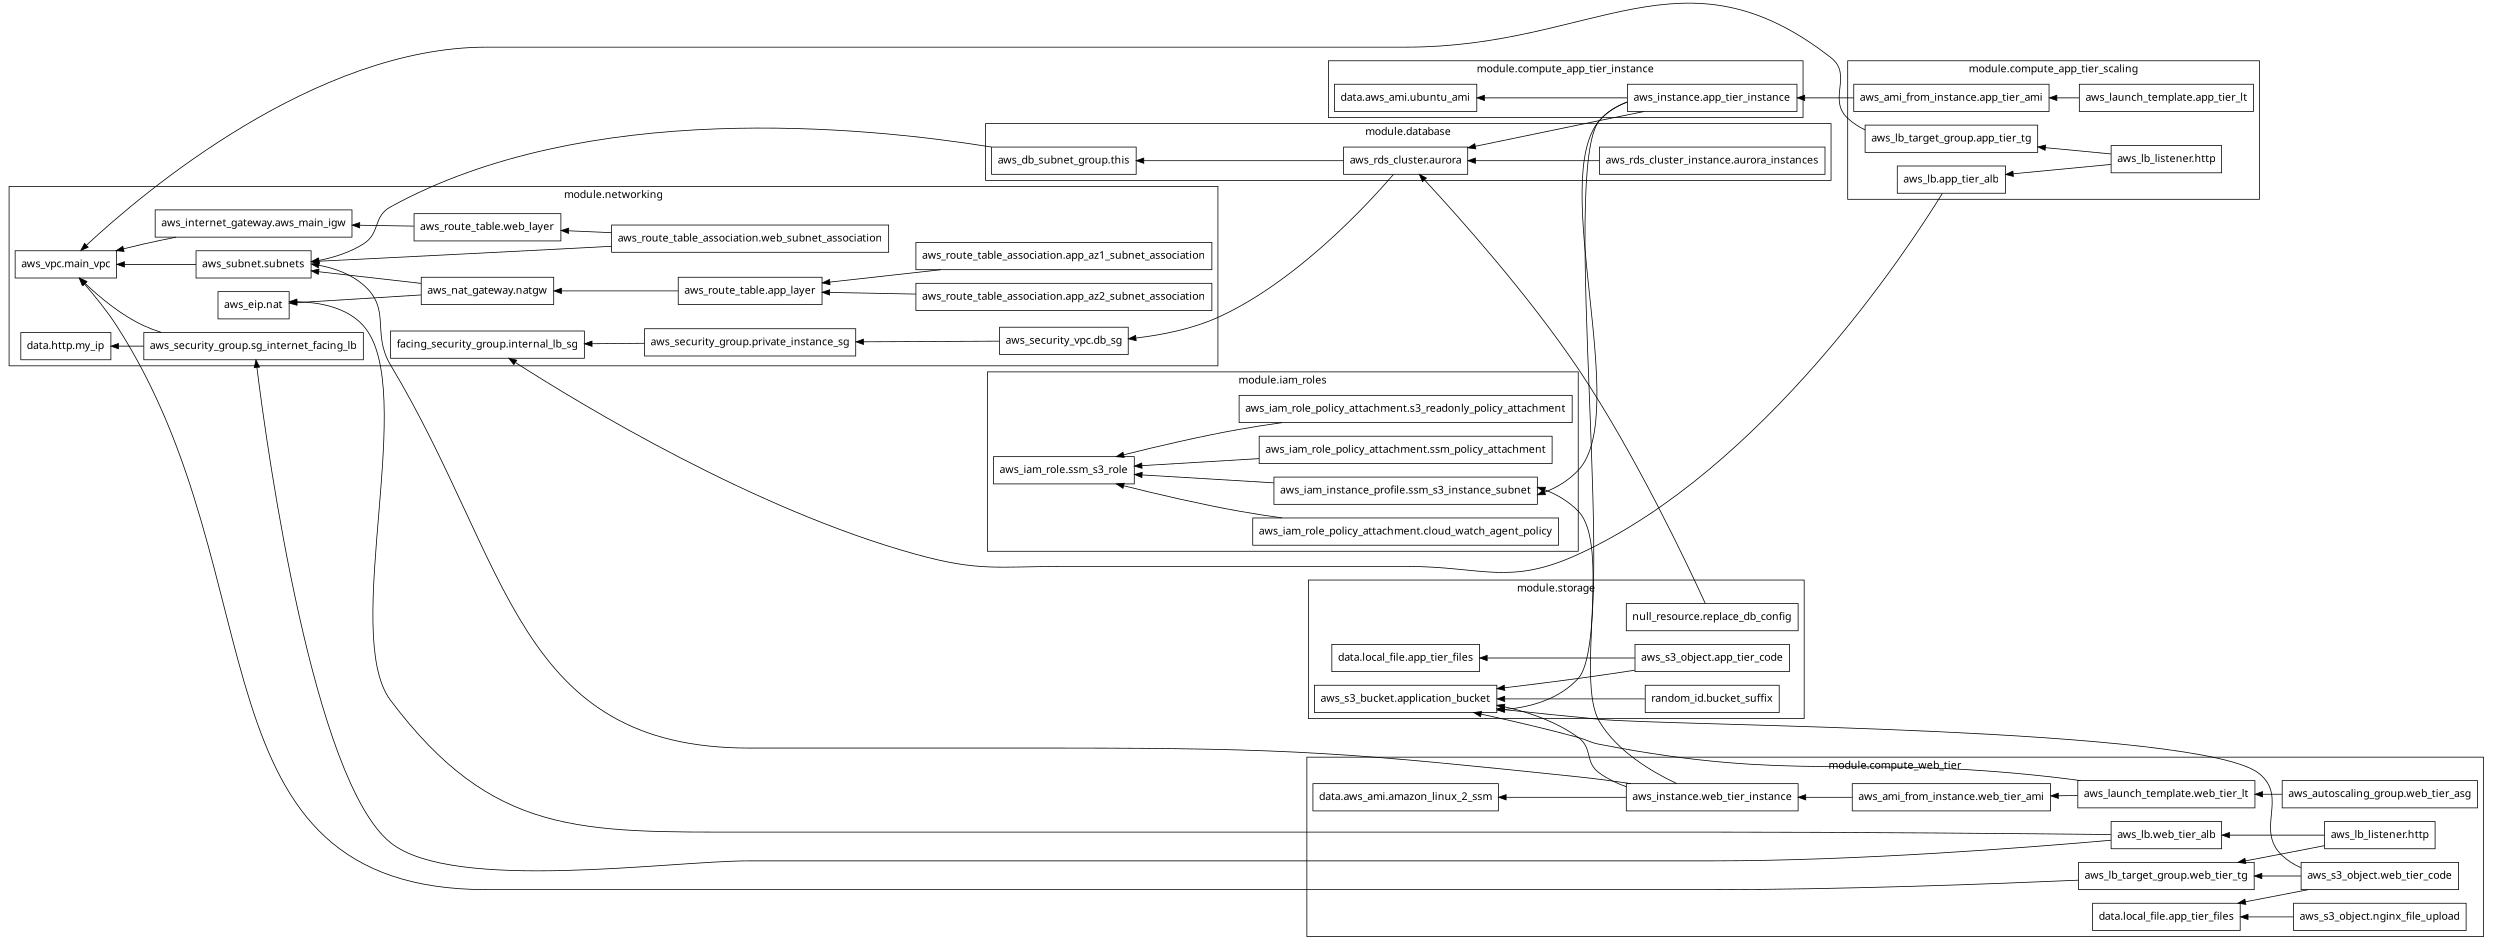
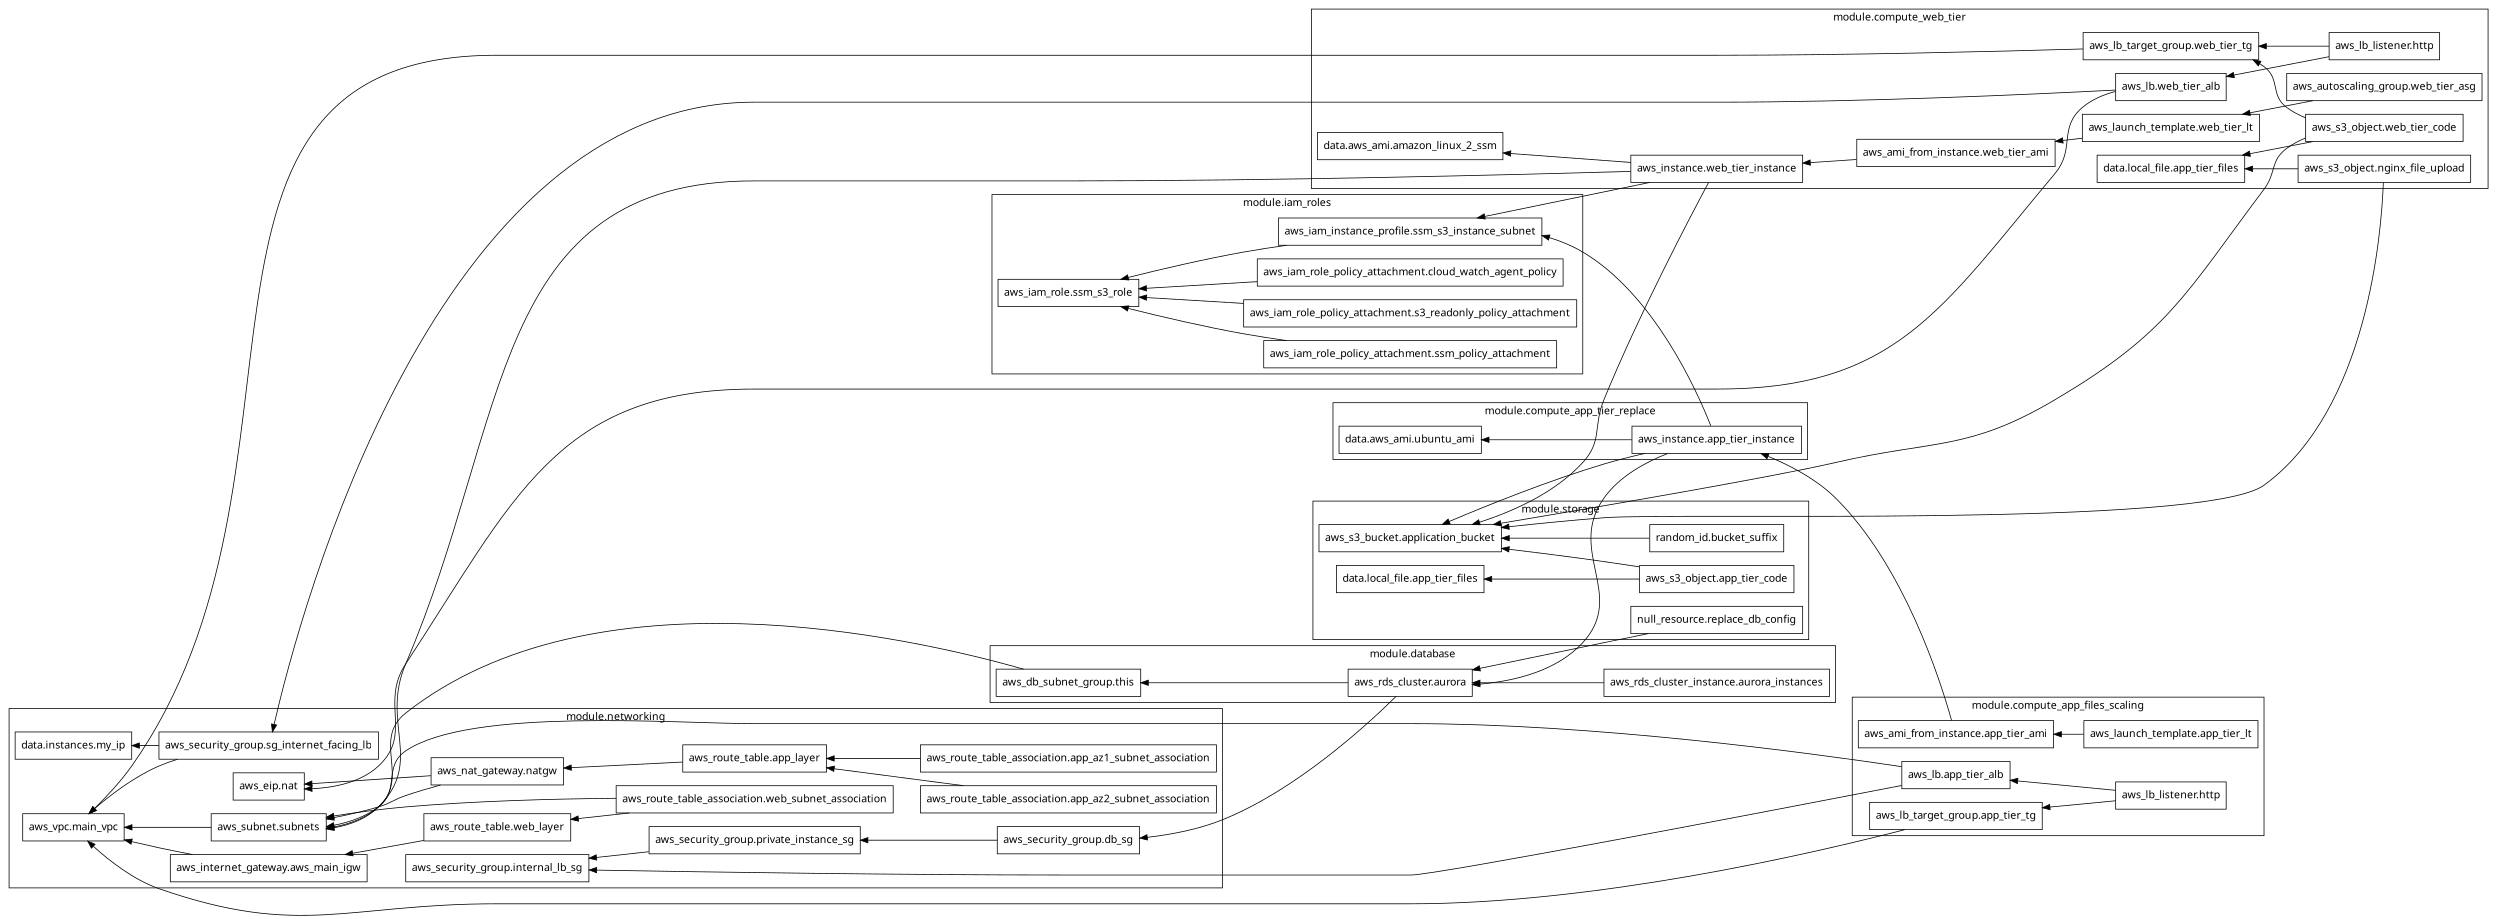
cluster "module.compute_app_tier_instance": label "module.compute_app_tier_instance" -> "module.compute_app_tier_replace"
cluster "module.compute_app_tier_scaling": label "module.compute_app_tier_scaling" -> "module.compute_app_files_scaling"
node "aws_security_vpc.db_sg": label "aws_security_vpc.db_sg" -> "aws_security_group.db_sg"
node "facing_security_group.internal_lb_sg": label "facing_security_group.internal_lb_sg" -> "aws_security_group.internal_lb_sg"
node "data.http.my_ip": label "data.http.my_ip" -> "data.instances.my_ip"
edge "aws_lb.app_tier_alb" -> "aws_subnet.subnets": added
edge "aws_launch_template.web_tier_lt" -> "aws_s3_bucket.application_bucket": now "aws_s3_object.nginx_file_upload" -> "aws_s3_bucket.application_bucket"
